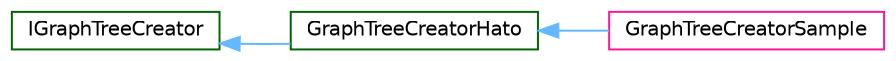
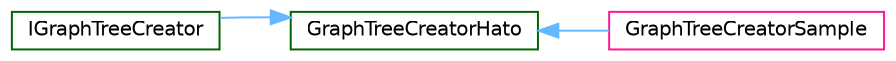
edge "GraphTreeCreatorHato" -> "IGraphTreeCreator": reversed
